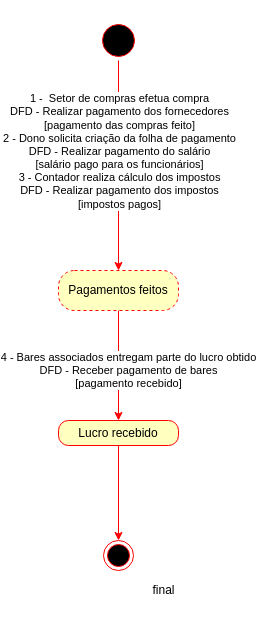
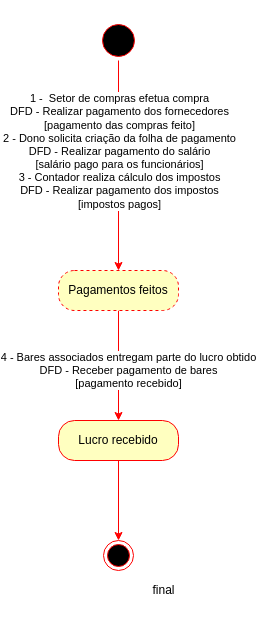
node "Lucro recebido": size 120x25 -> 120x40
